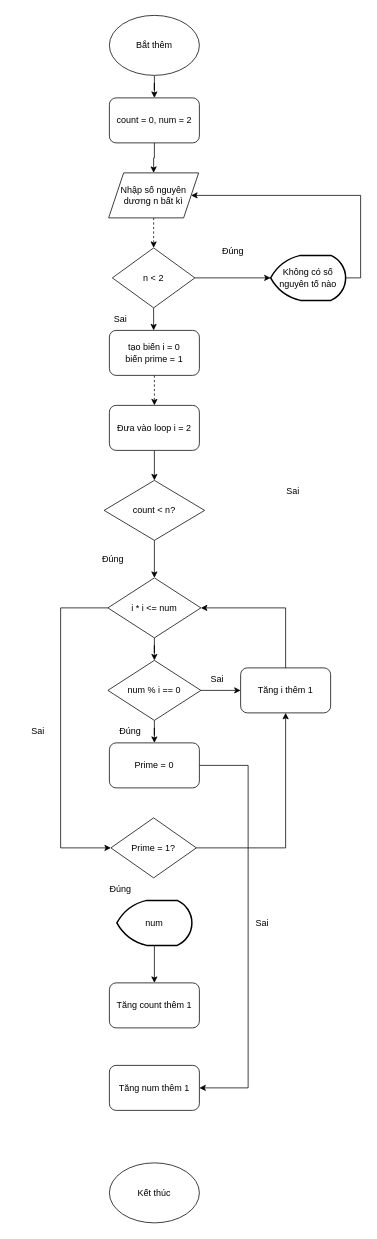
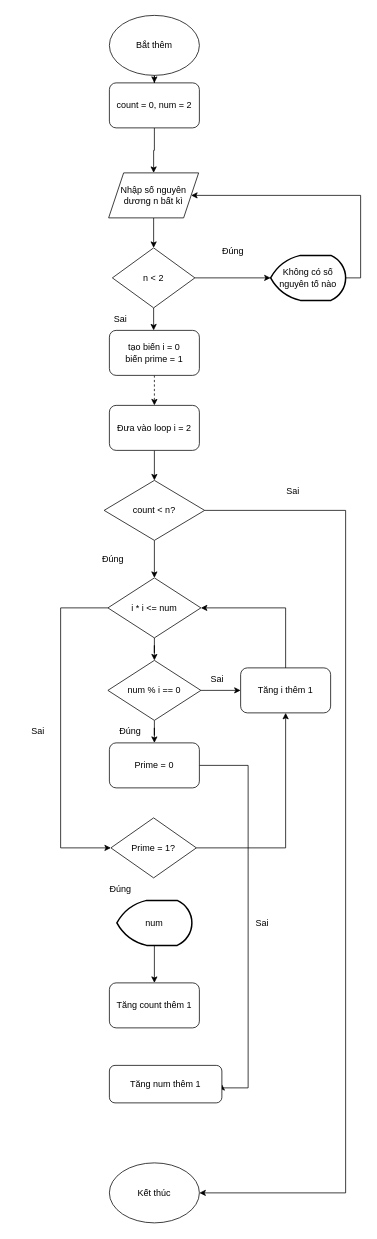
node "count = 0, num = 2": moved (154, 120) -> (154, 105)
edge "Nhập số nguyên dương n bất kì" -> "n < 2": style dashed -> solid
edge "count < n?" -> "Kết thúc": added
node "Tăng num thêm 1": size 90x45 -> 113x38
